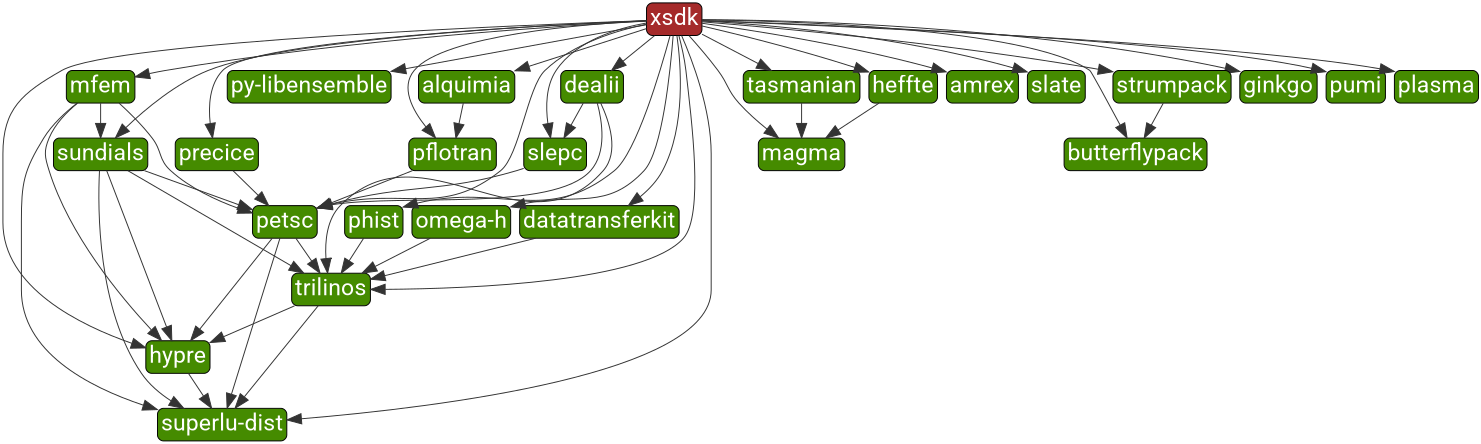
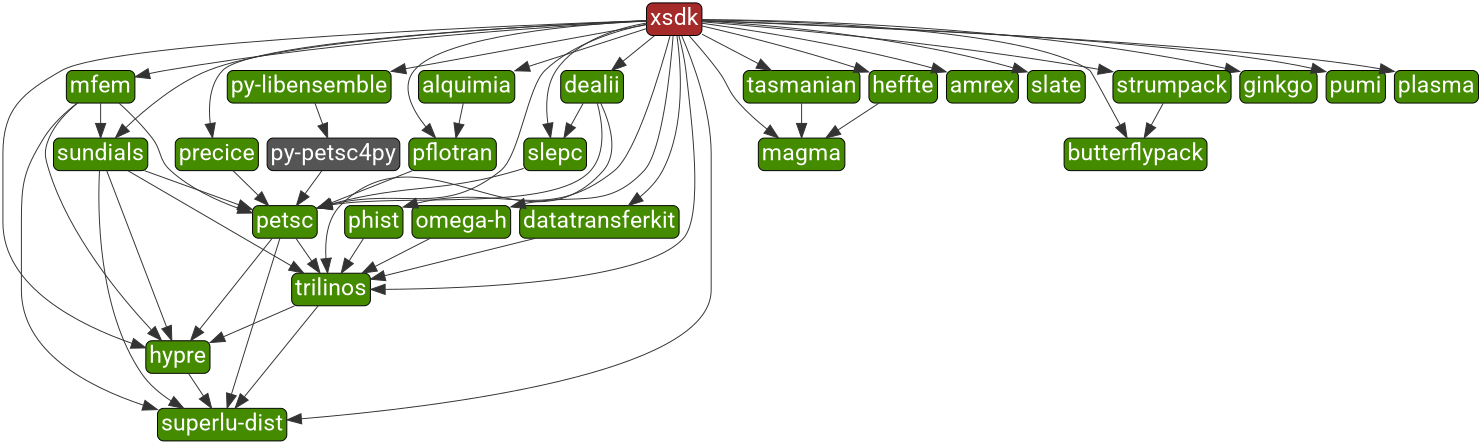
node "py-petsc4py": added
